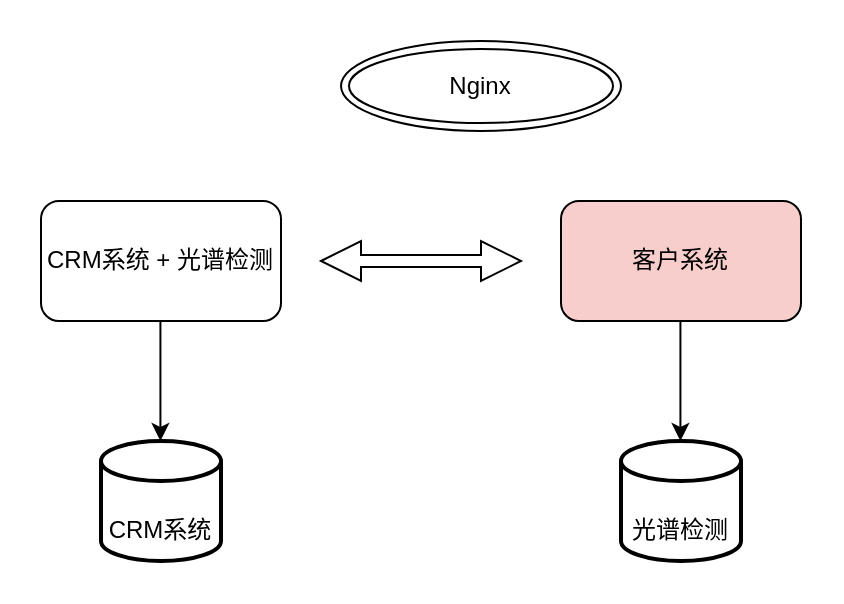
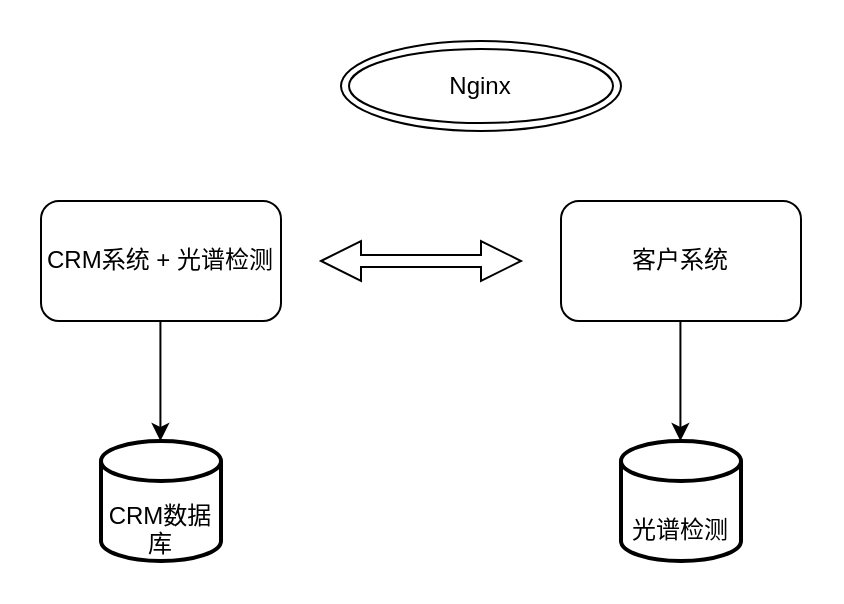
node "客户系统": fillcolor #f8cecc -> #ffffff
node "CRM系统": label "CRM系统" -> "CRM数据库"
